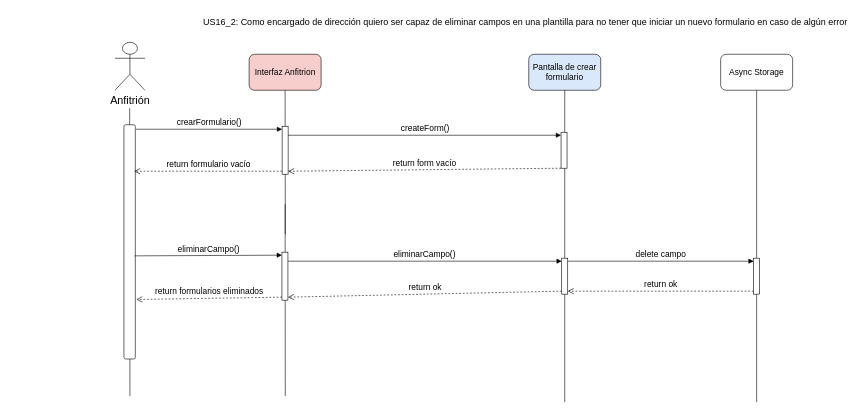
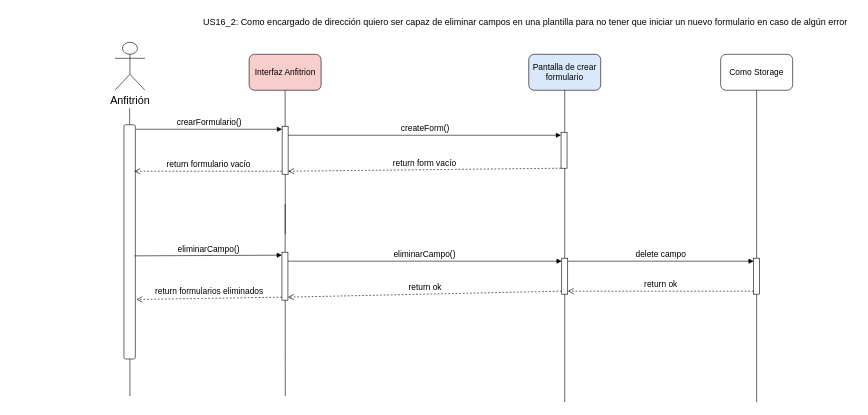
node "Async Storage": label "Async Storage" -> "Como Storage"
